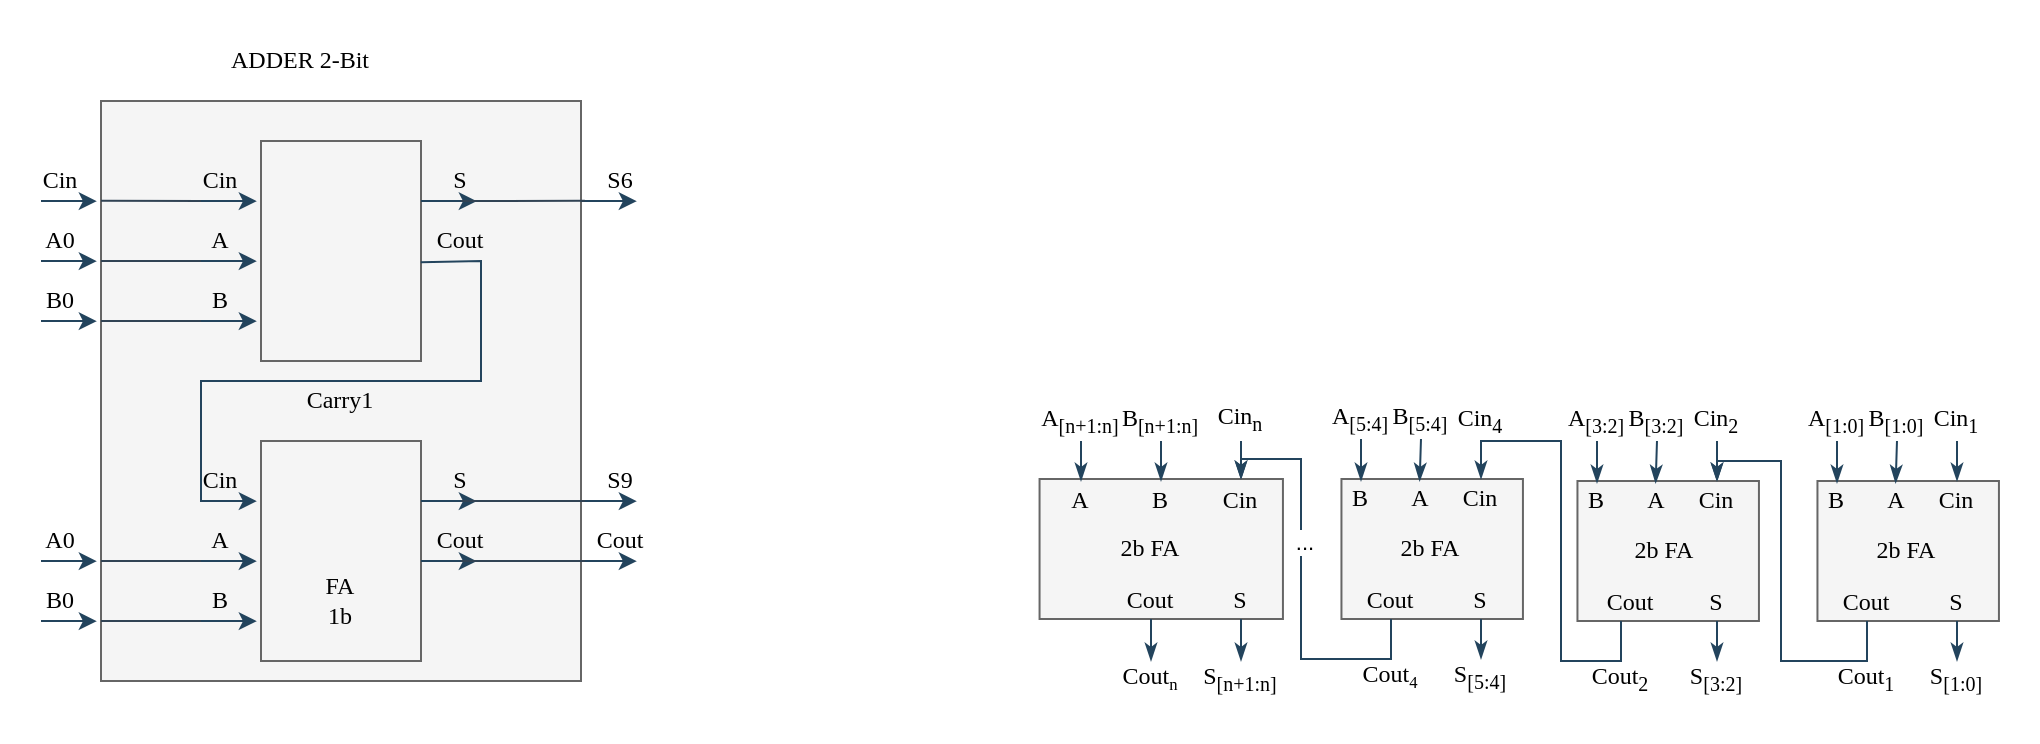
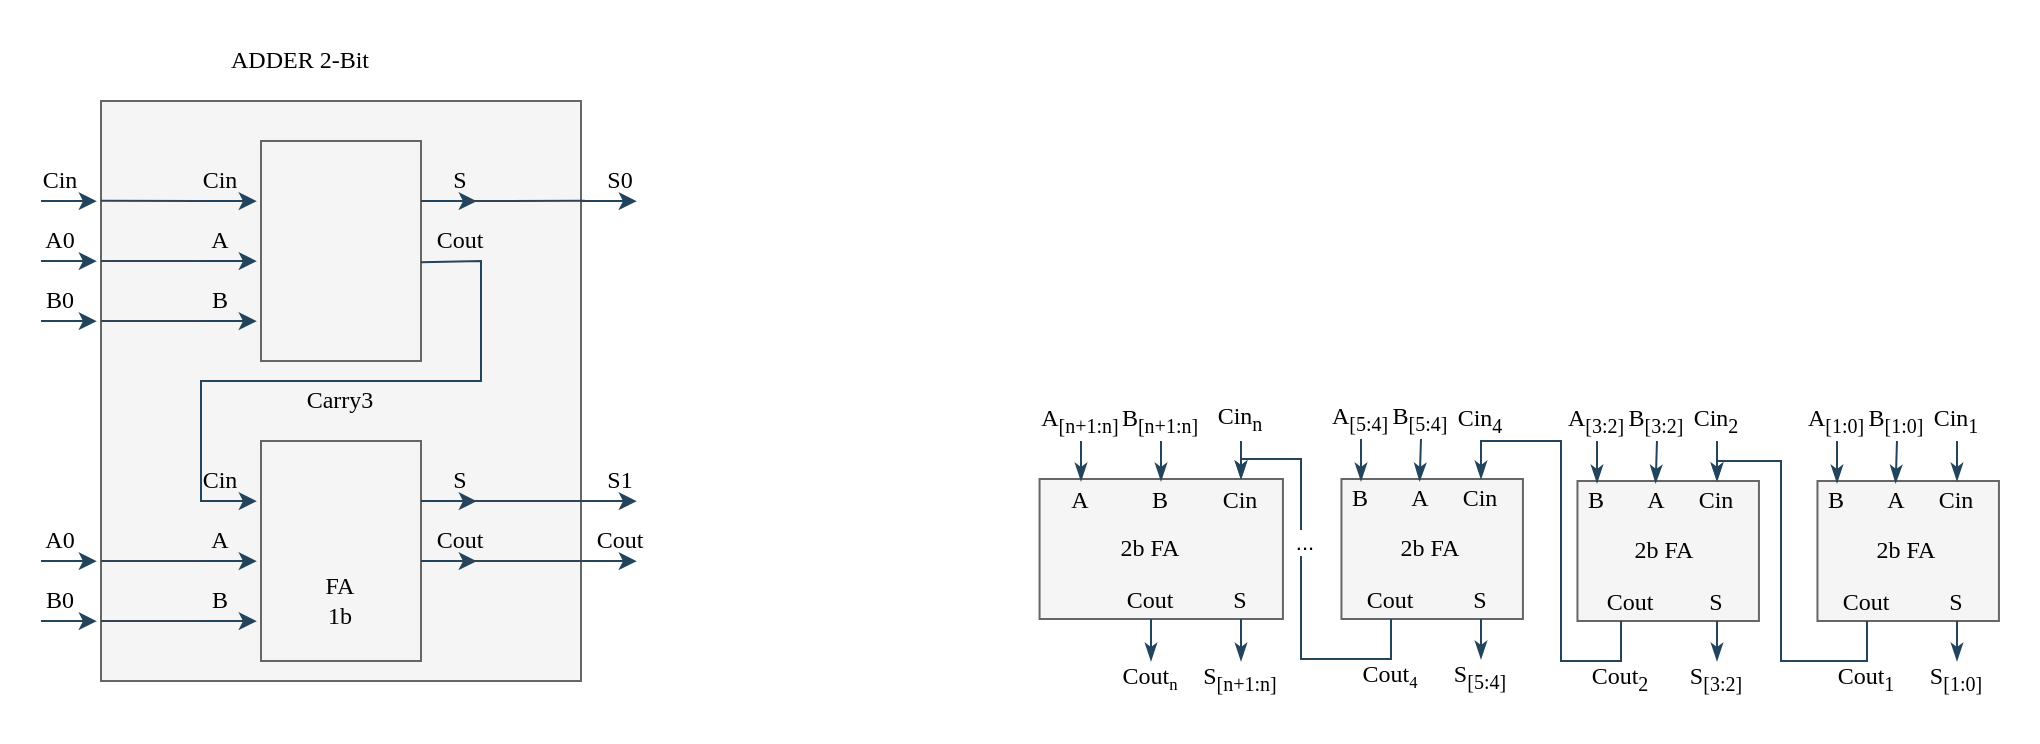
node "S6": label "S6" -> "S0"
node "Carry1": label "Carry1" -> "Carry3"
node "S9": label "S9" -> "S1"
